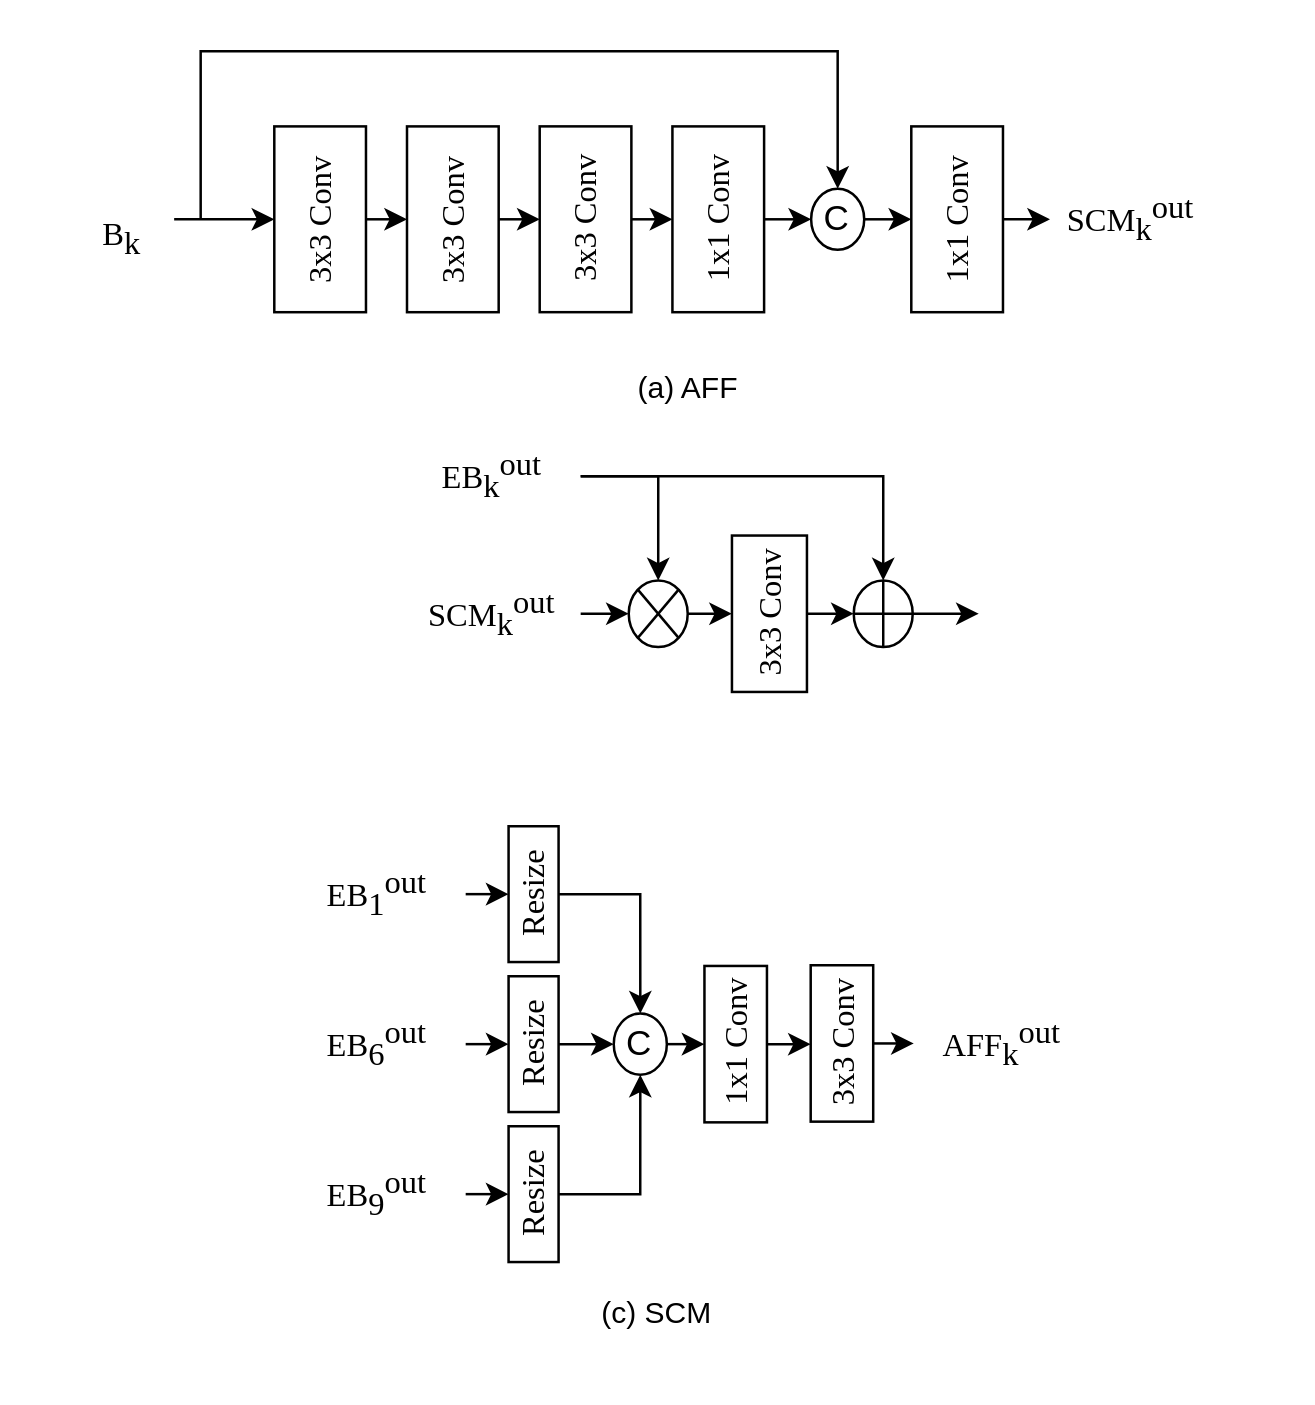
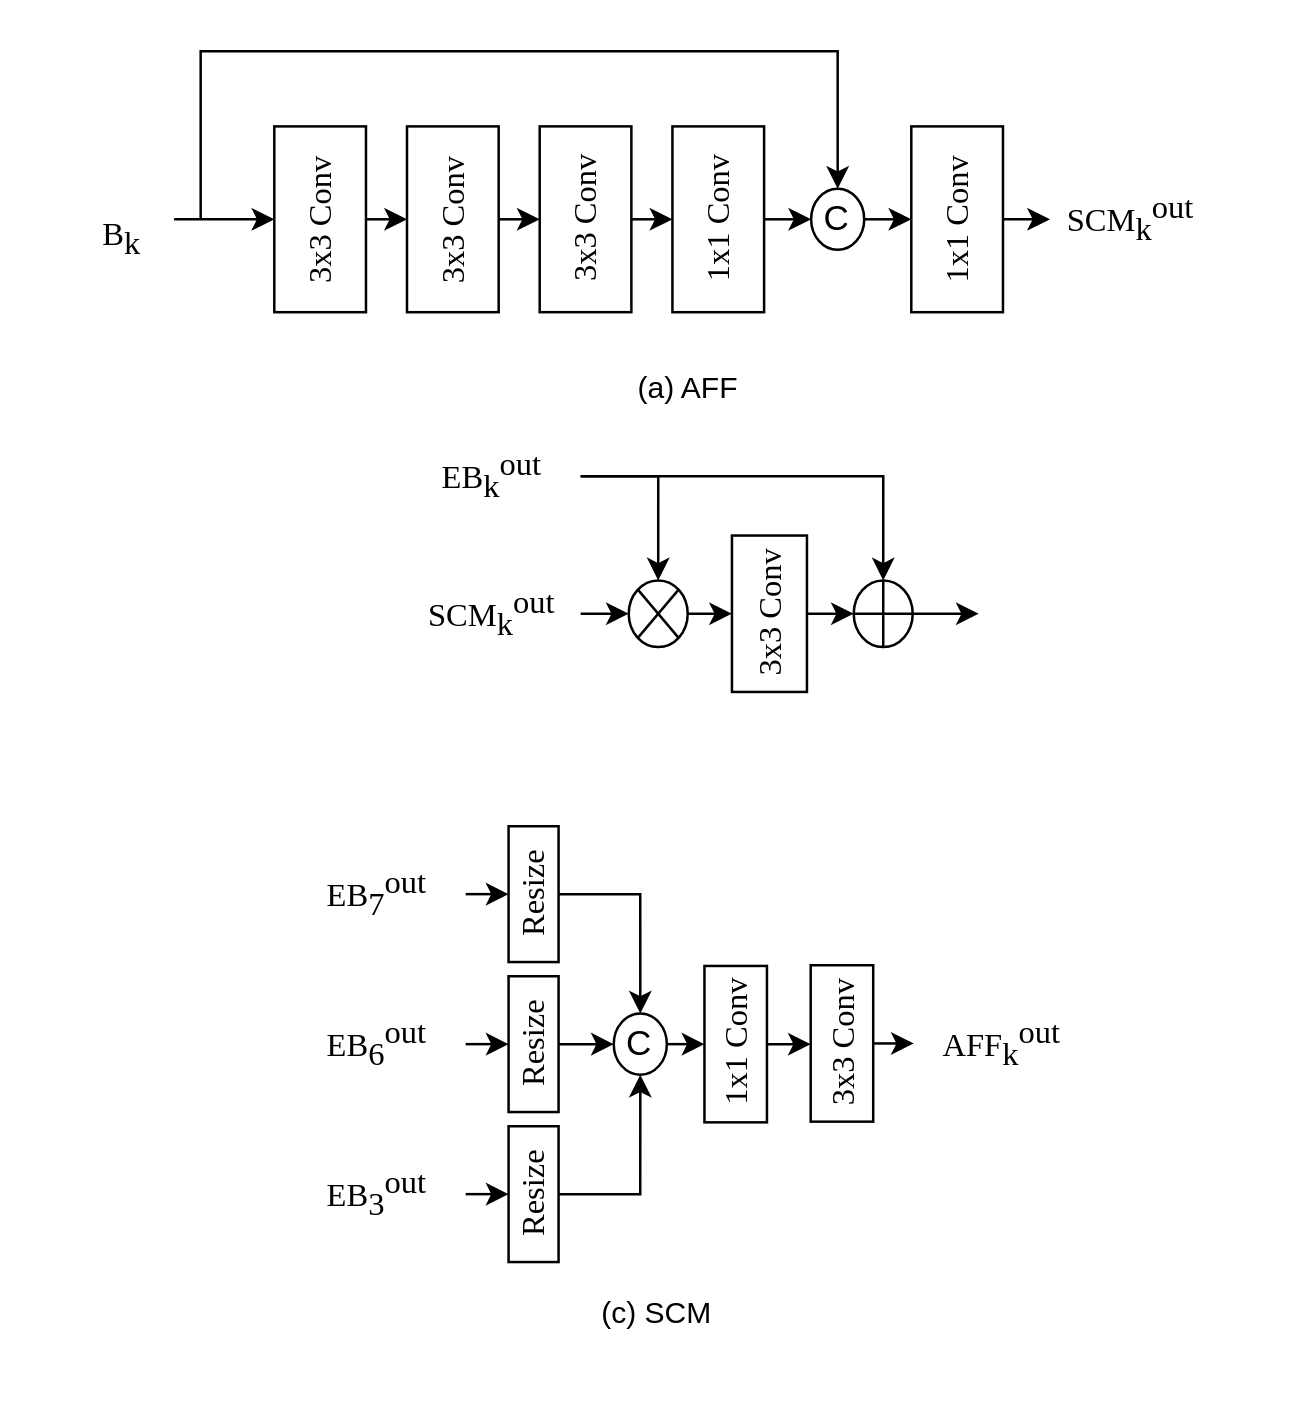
node "EB1out": label "EB1out" -> "EB7out"
node "EB9out": label "EB9out" -> "EB3out"
